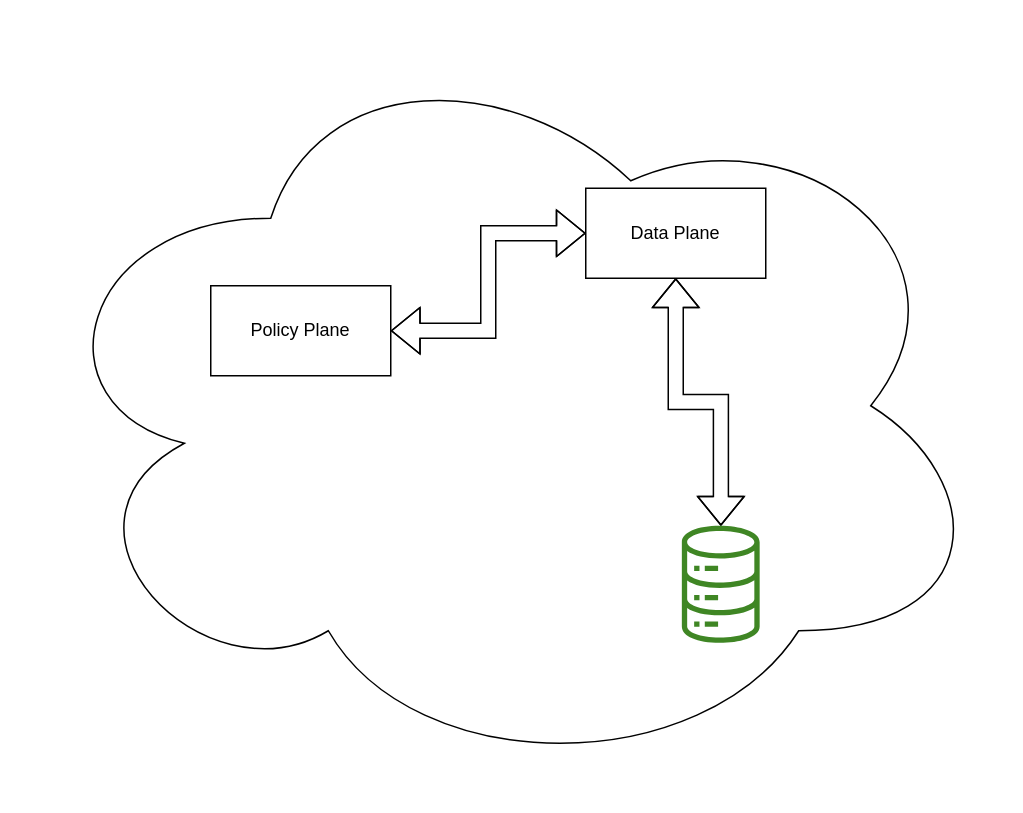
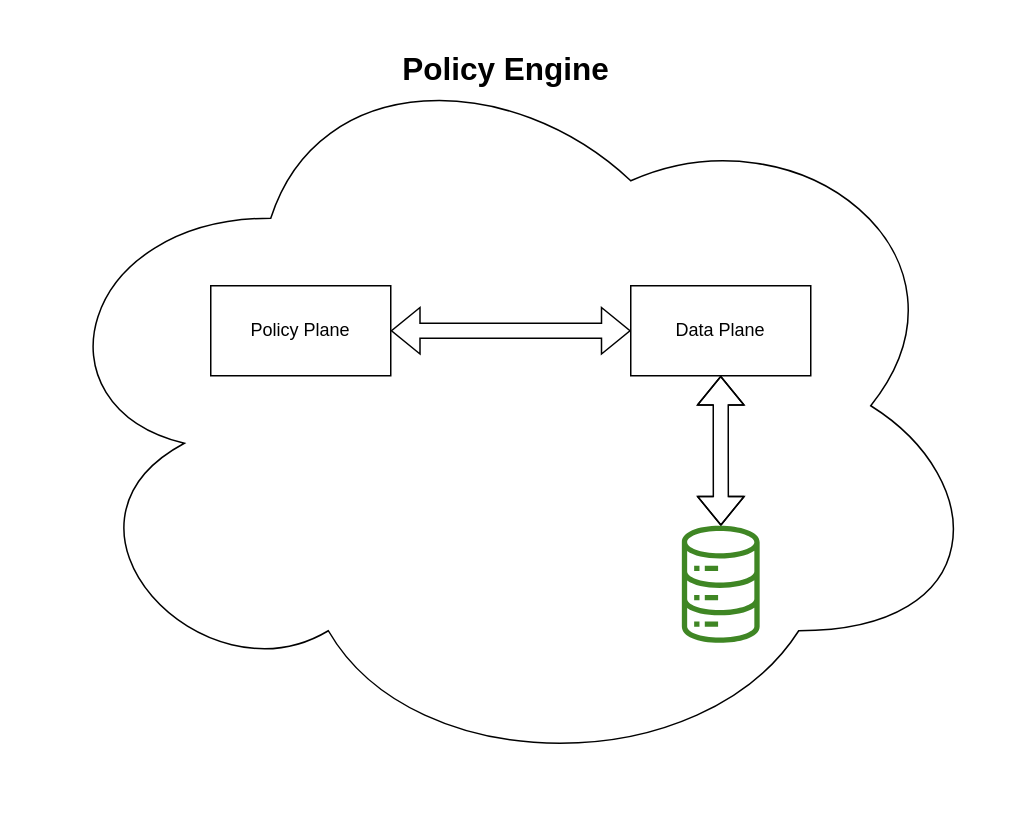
node "Policy Engine": added
node "Data Plane": moved (676, 233) -> (721, 331)
